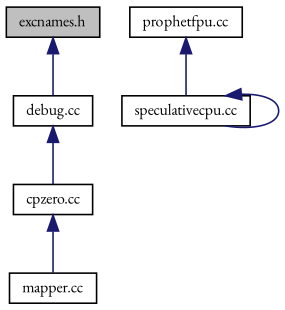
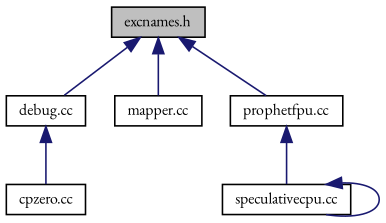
edge "prophetfpu.cc" -> "excnames.h": added
edge "mapper.cc" -> "cpzero.cc": now "mapper.cc" -> "excnames.h"
